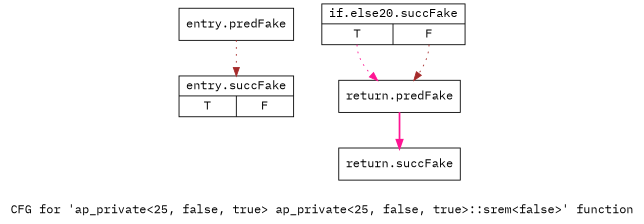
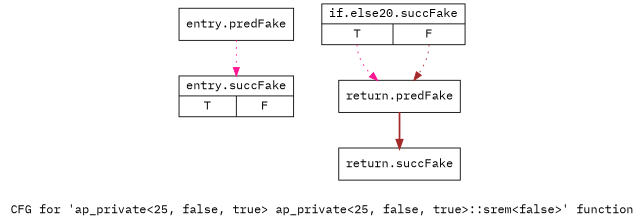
edge "entry.predFake" -> "entry.succFake": color brown -> deeppink
edge "return.predFake" -> "return.succFake": color deeppink -> brown
